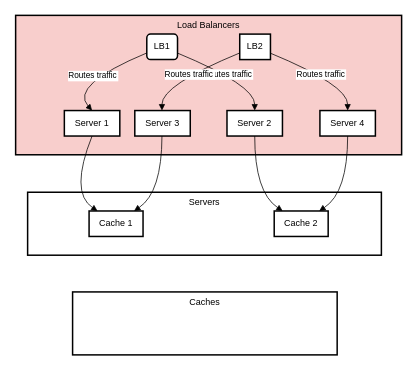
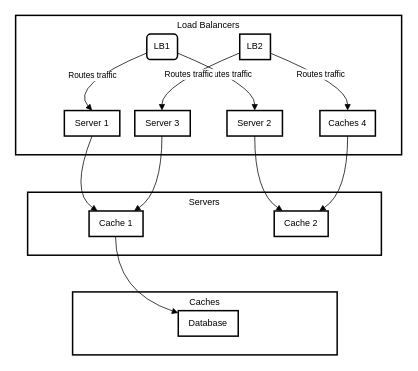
node "Load Balancers": fillcolor #f8cecc -> #ffffff
node "Server 4": label "Server 4" -> "Caches 4"
edge "Cache 1" -> "Database": added
node "Database": added
